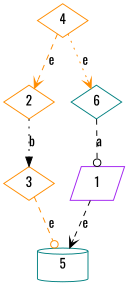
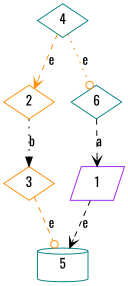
node "4": color darkorange -> teal
edge "4" -> "6": arrowhead vee -> odot
edge "6" -> "1": arrowhead odot -> vee
